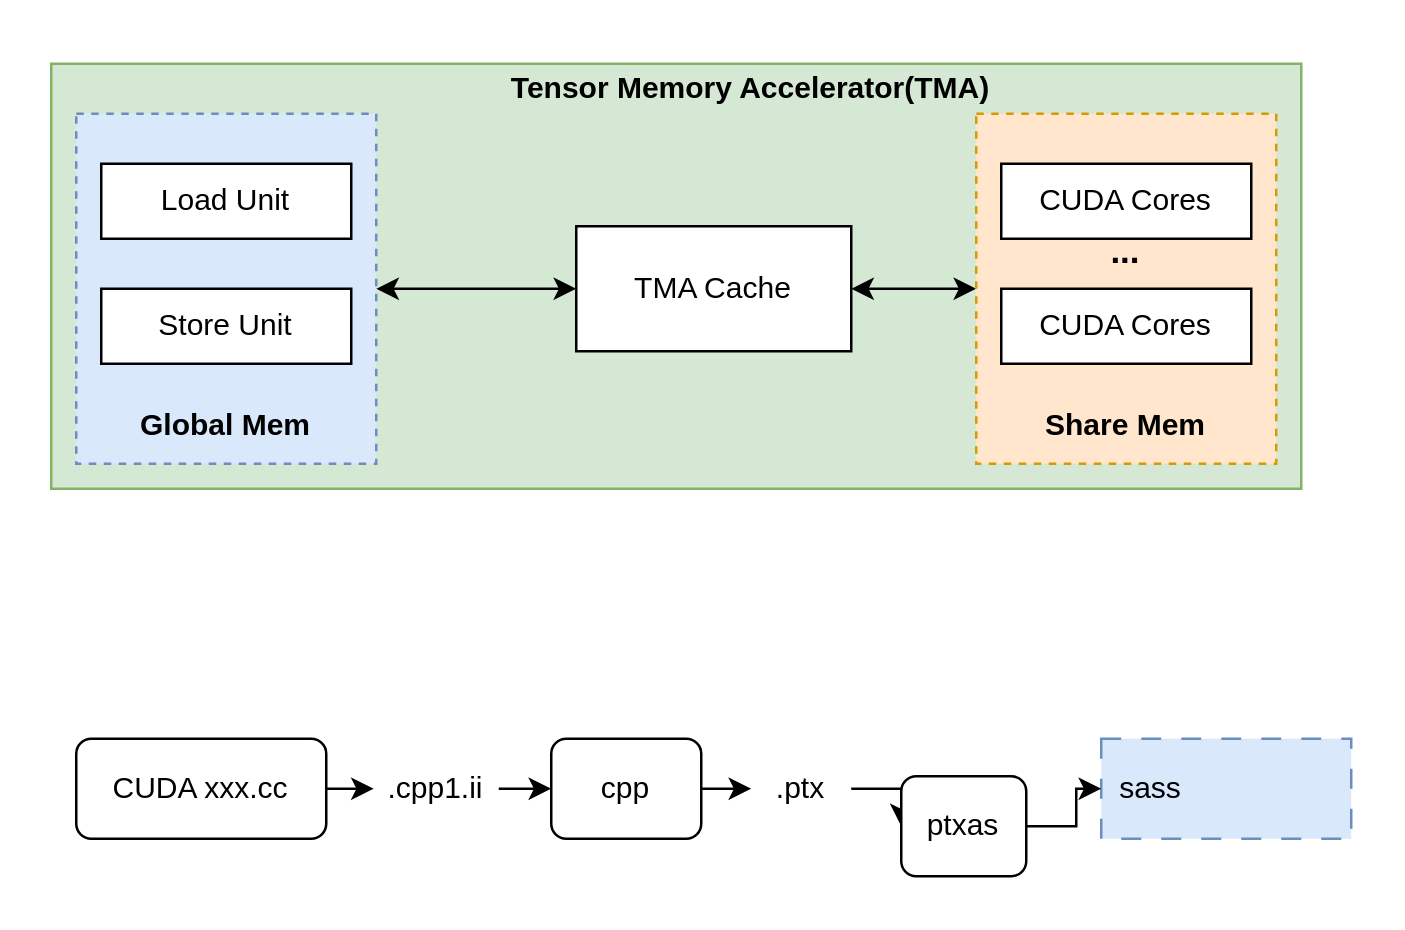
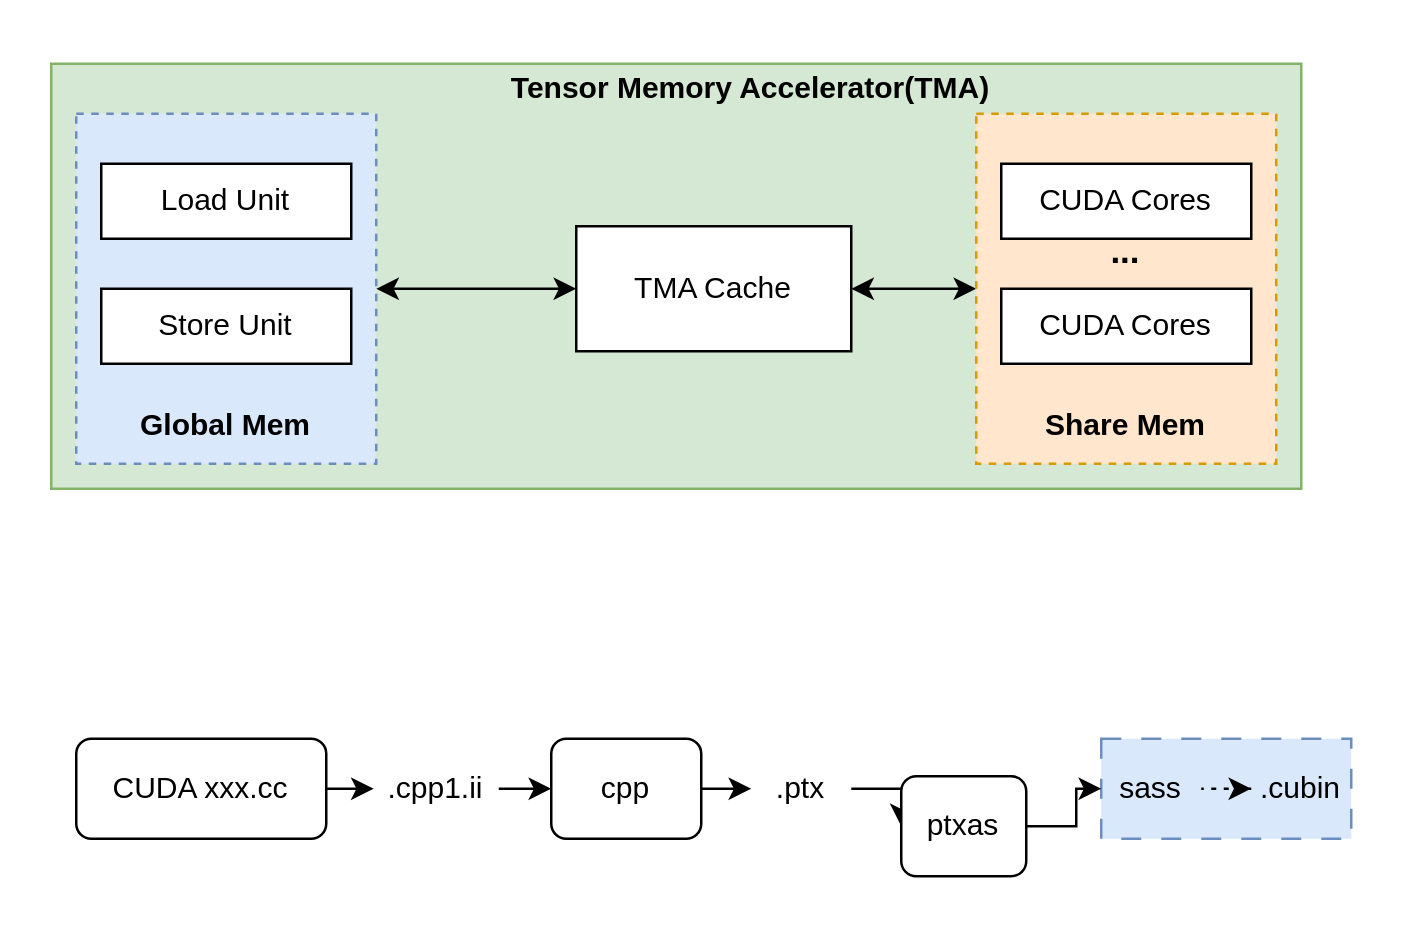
edge "sass" -> ".cubin": added
node ".cubin": added
